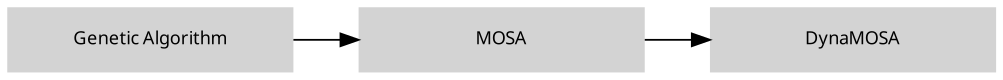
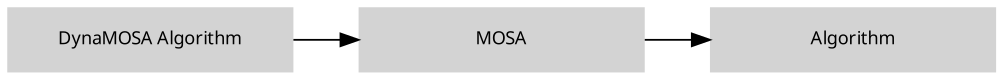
node "Genetic Algorithm": label "Genetic Algorithm" -> "DynaMOSA Algorithm"
node "DynaMOSA": label "DynaMOSA" -> "Algorithm"
